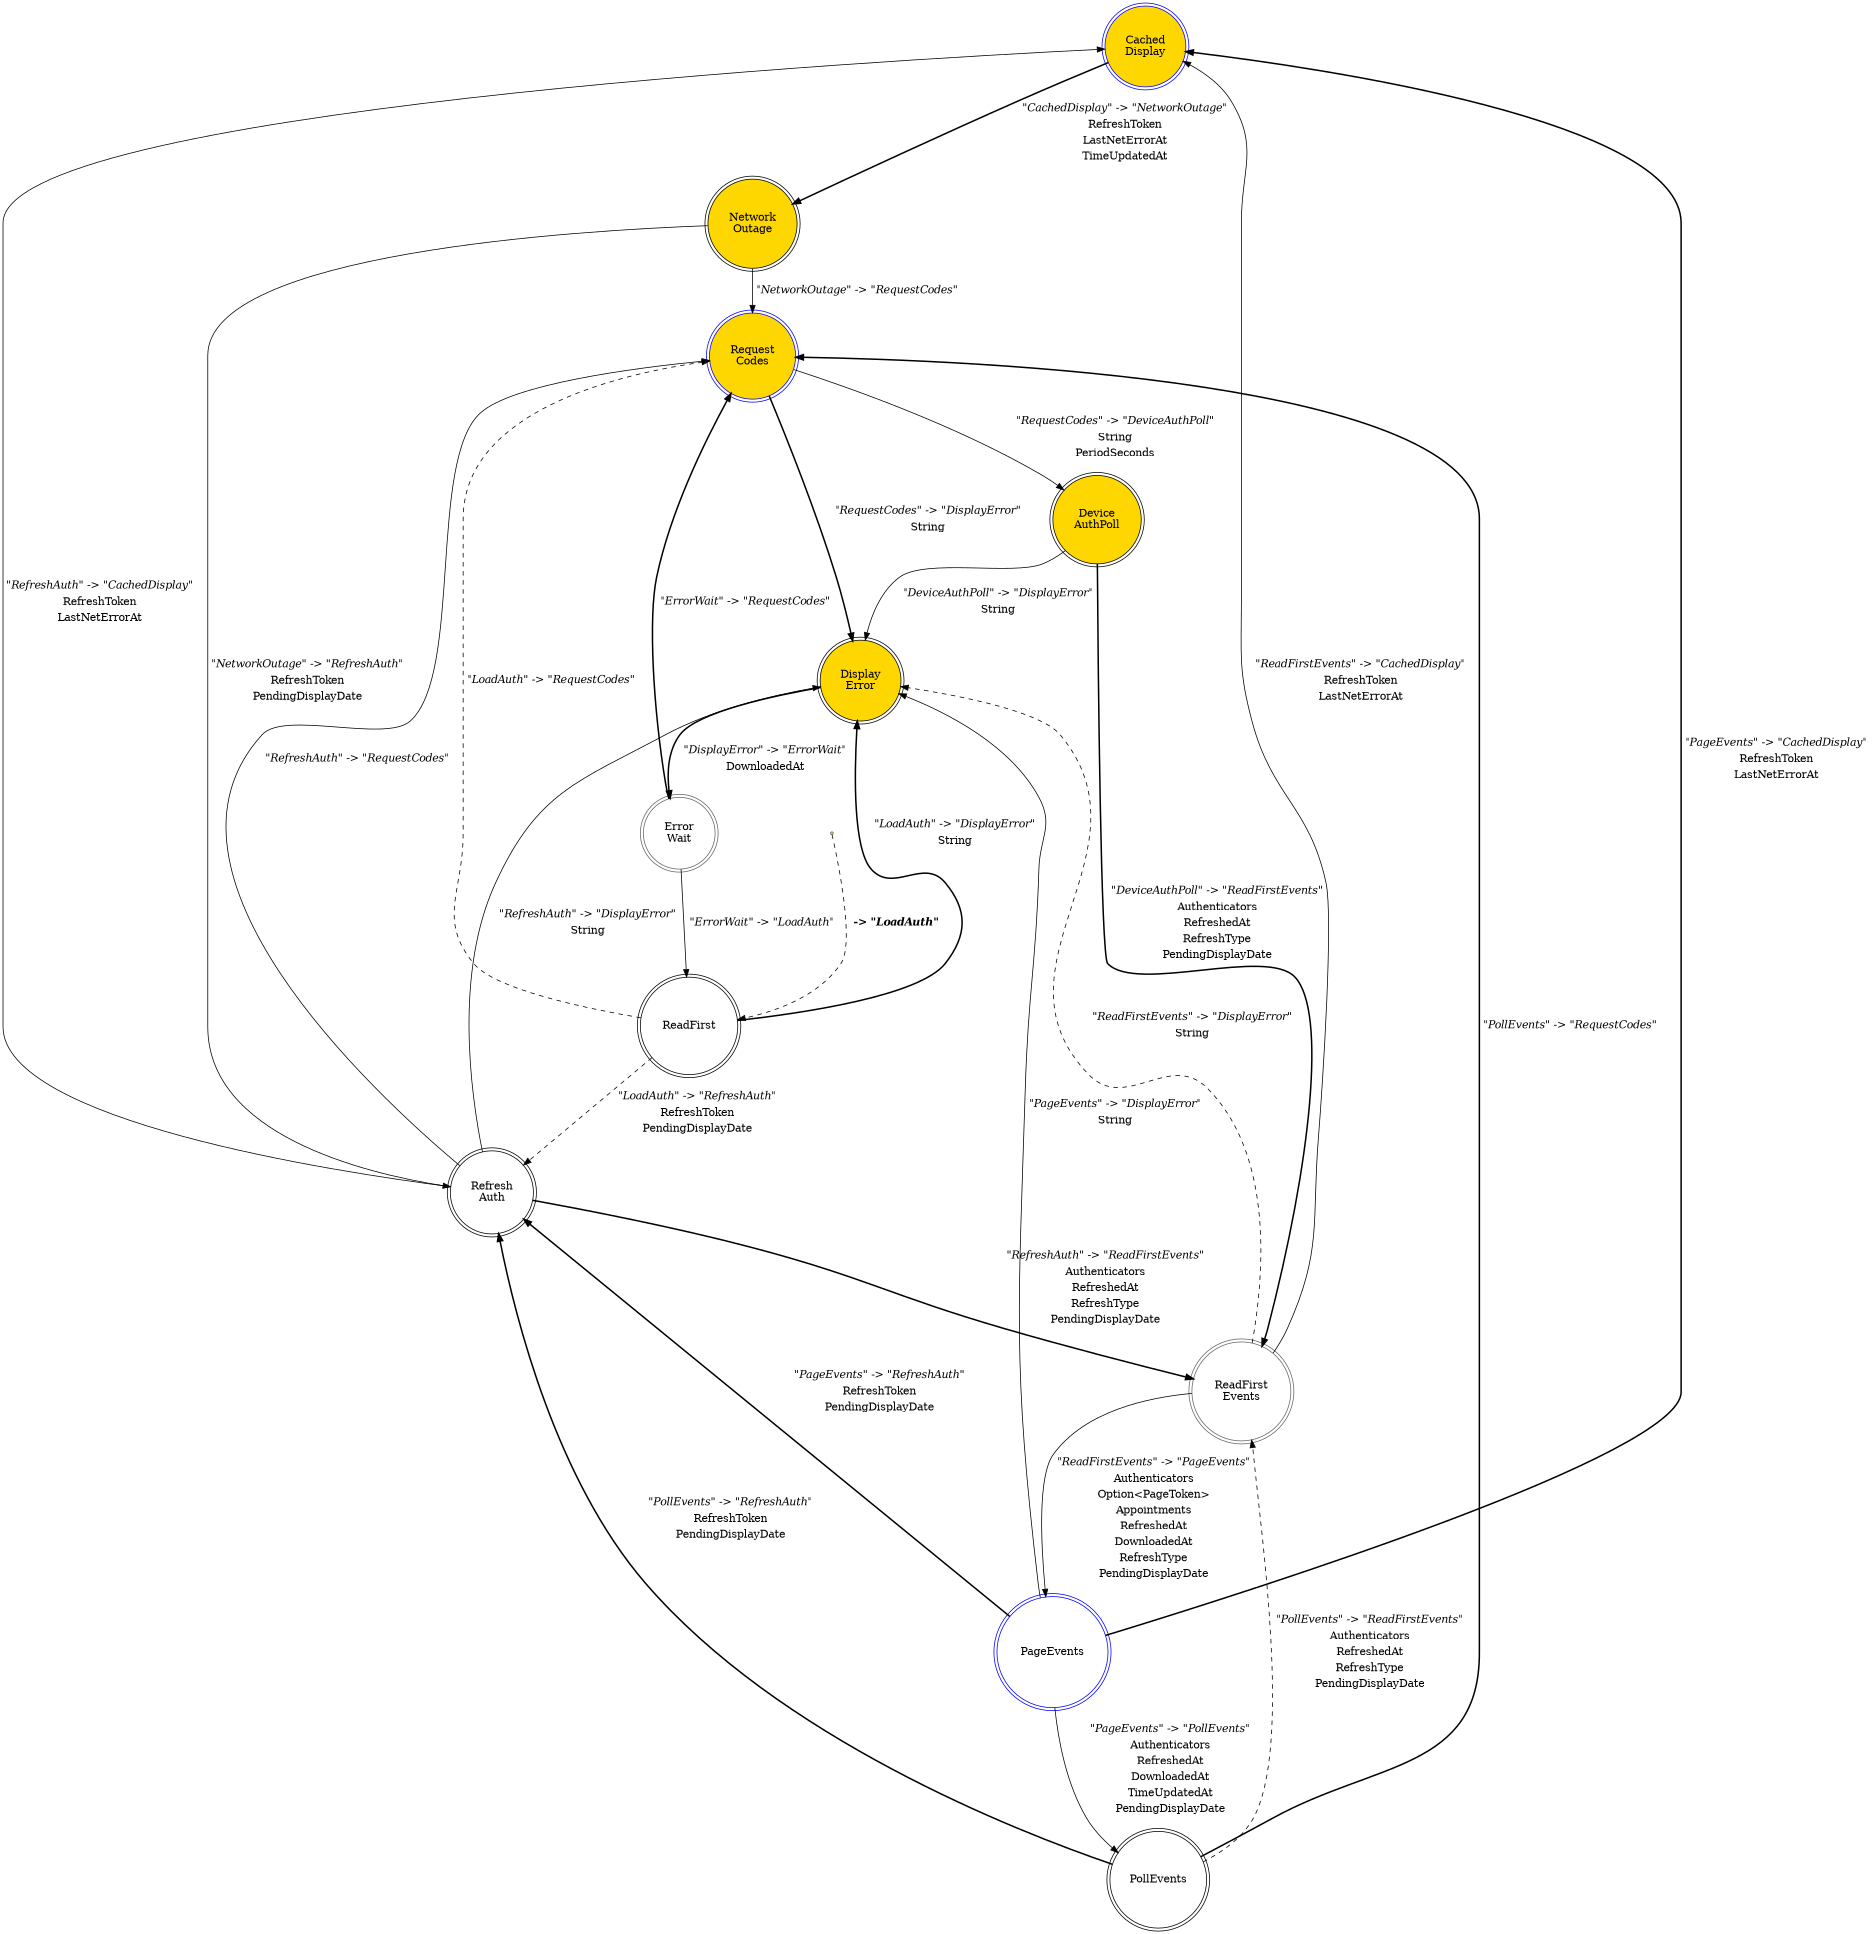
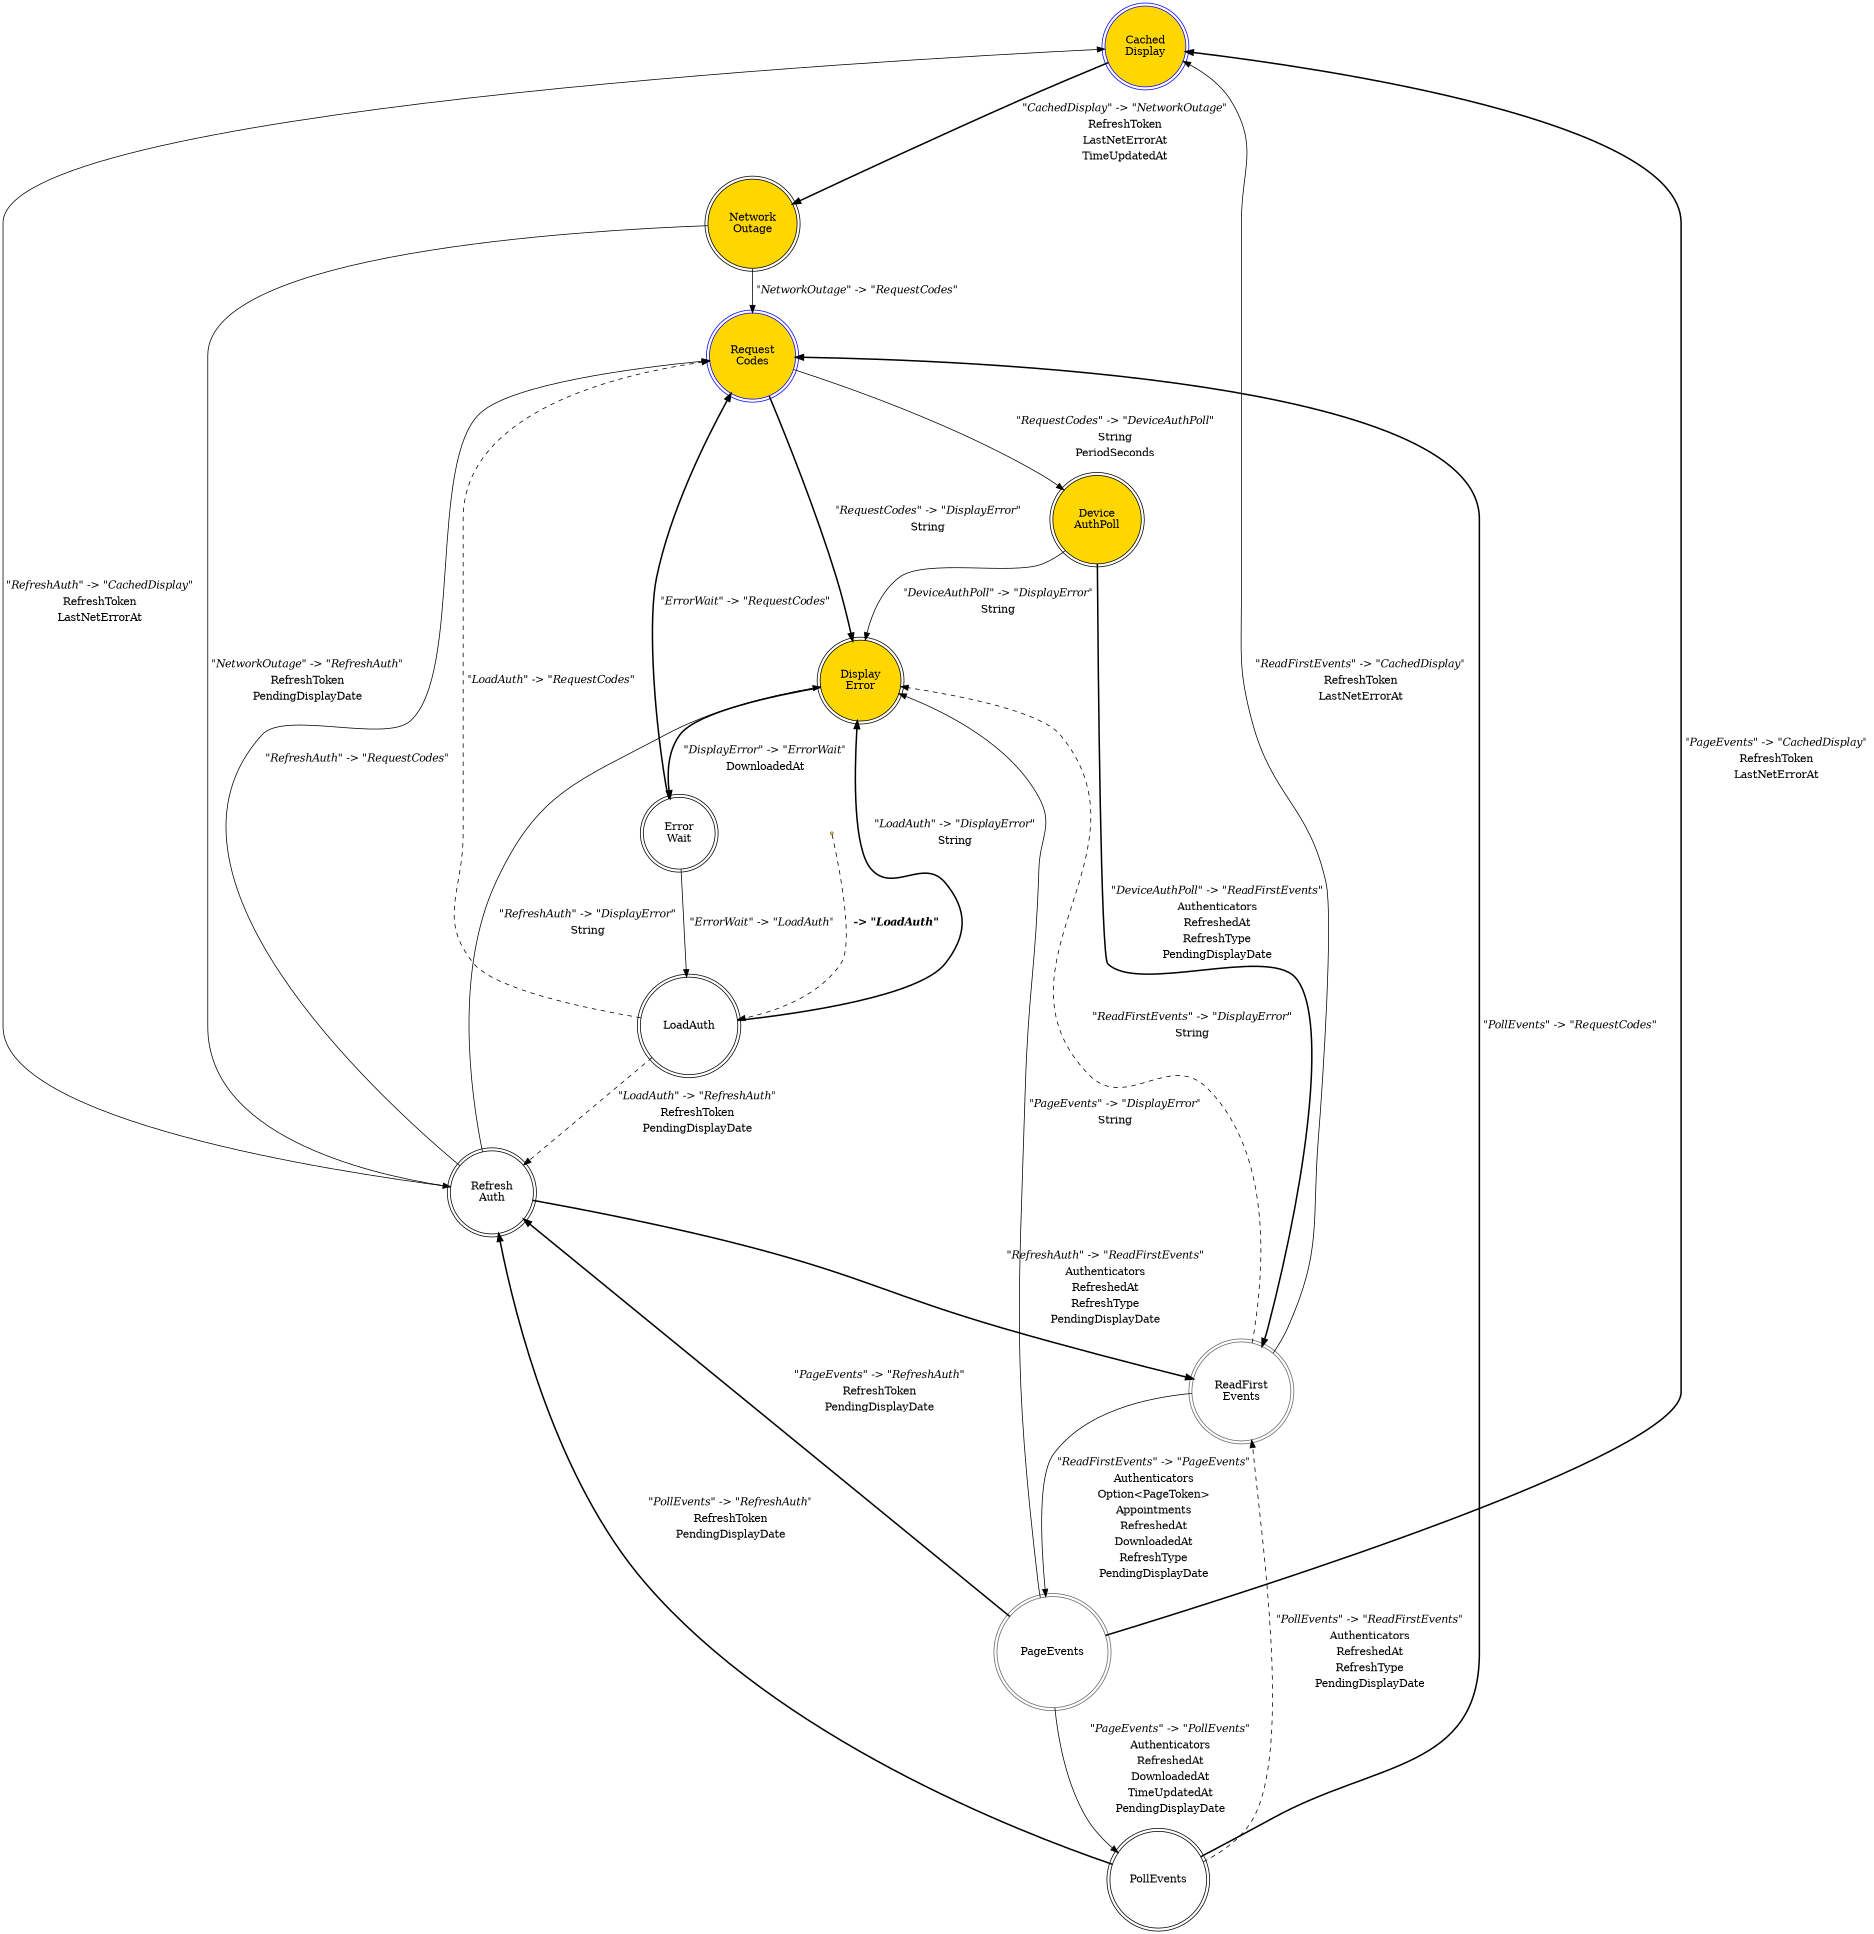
node "Error Wait": color gray40 -> black
node "ReadFirst": label "ReadFirst" -> "LoadAuth"
node "PageEvents": color blue -> gray40
